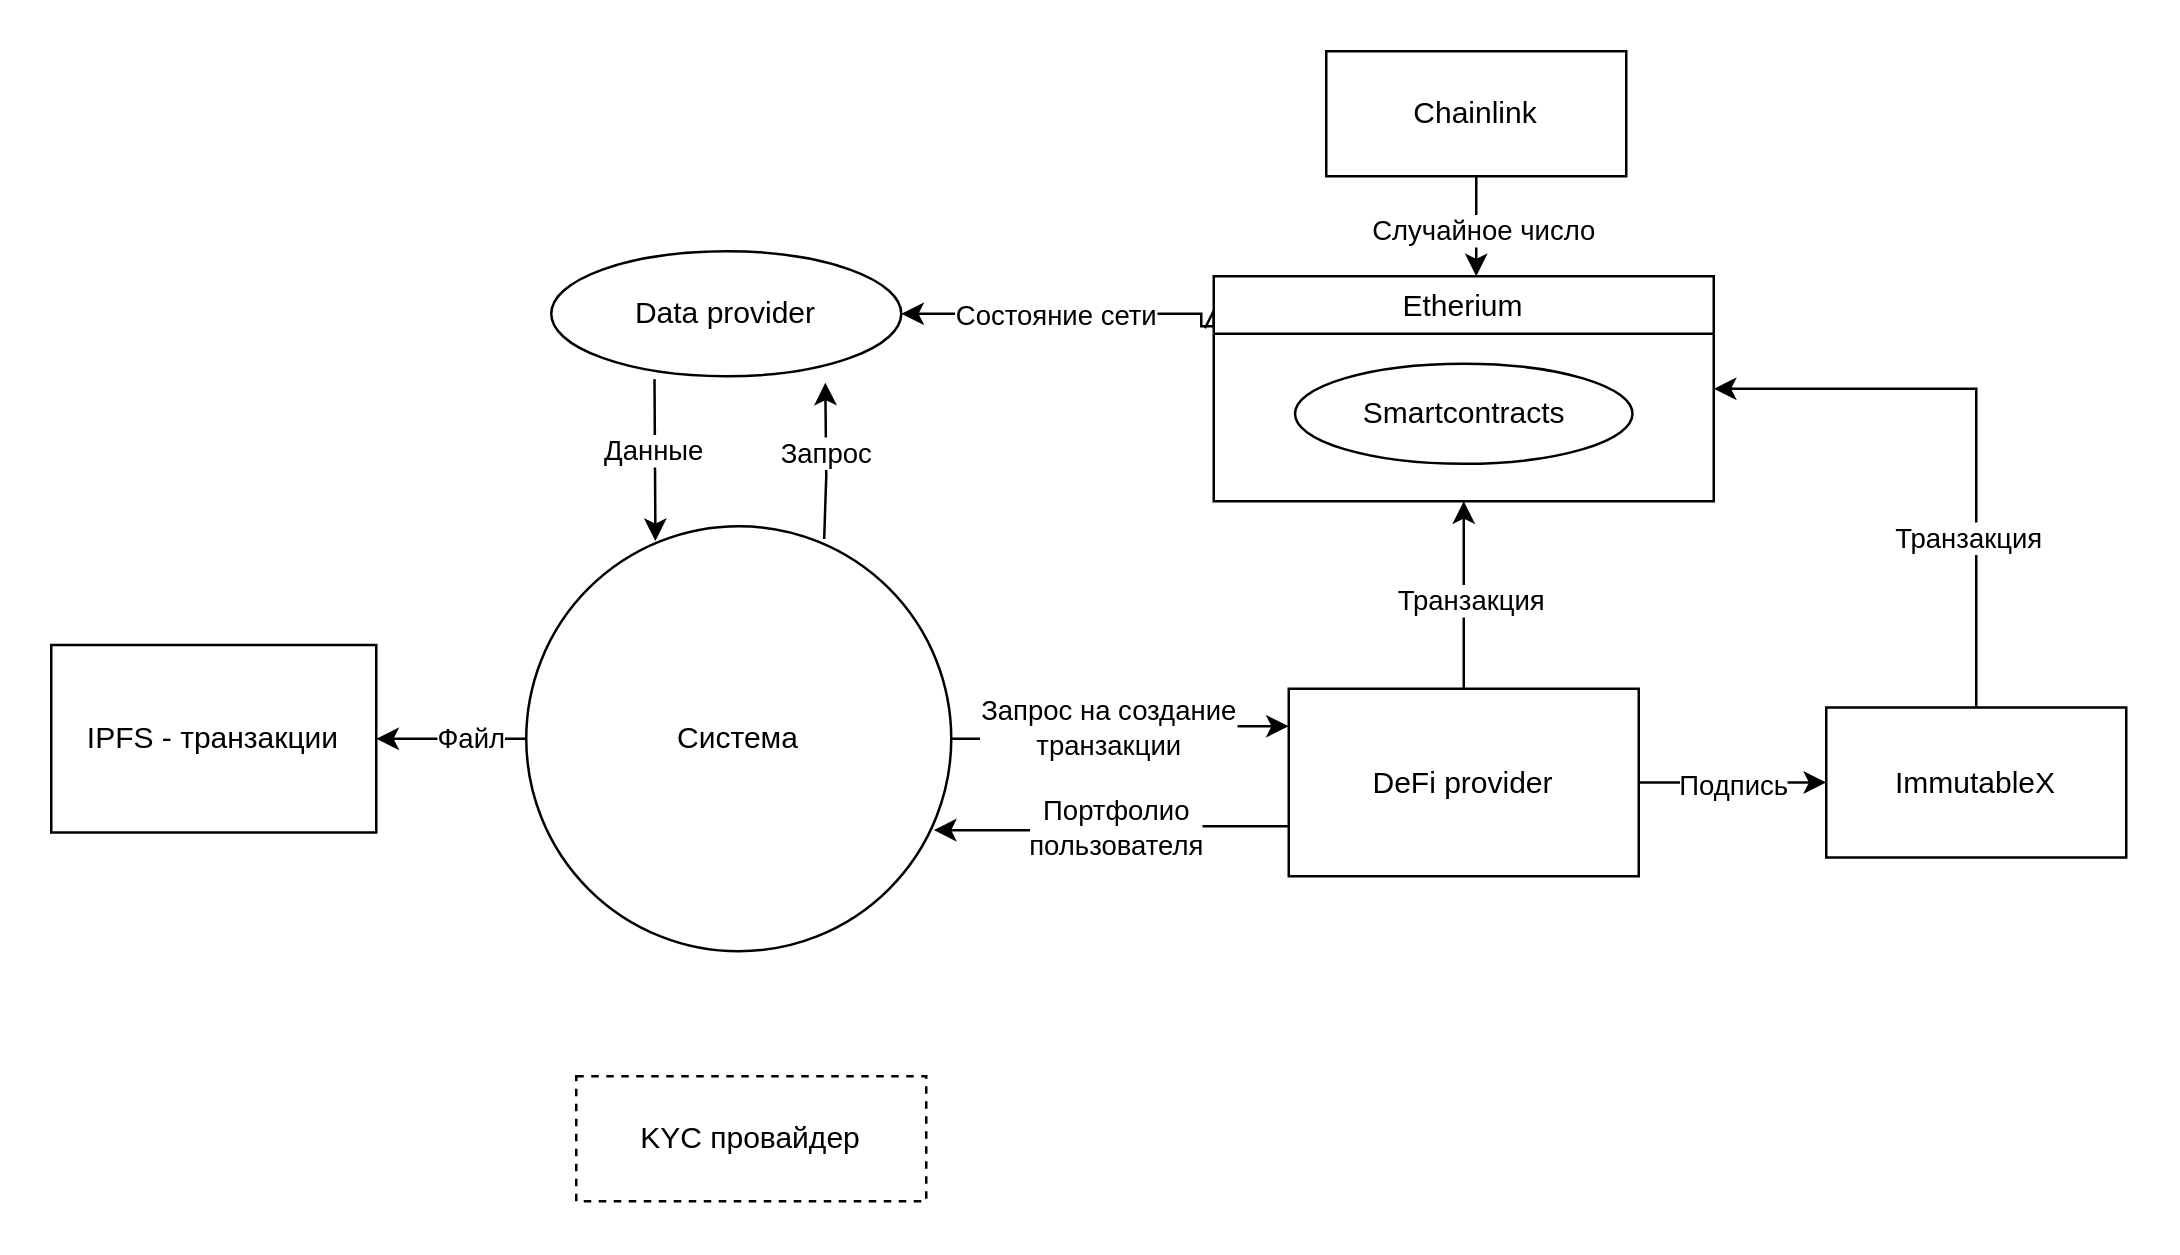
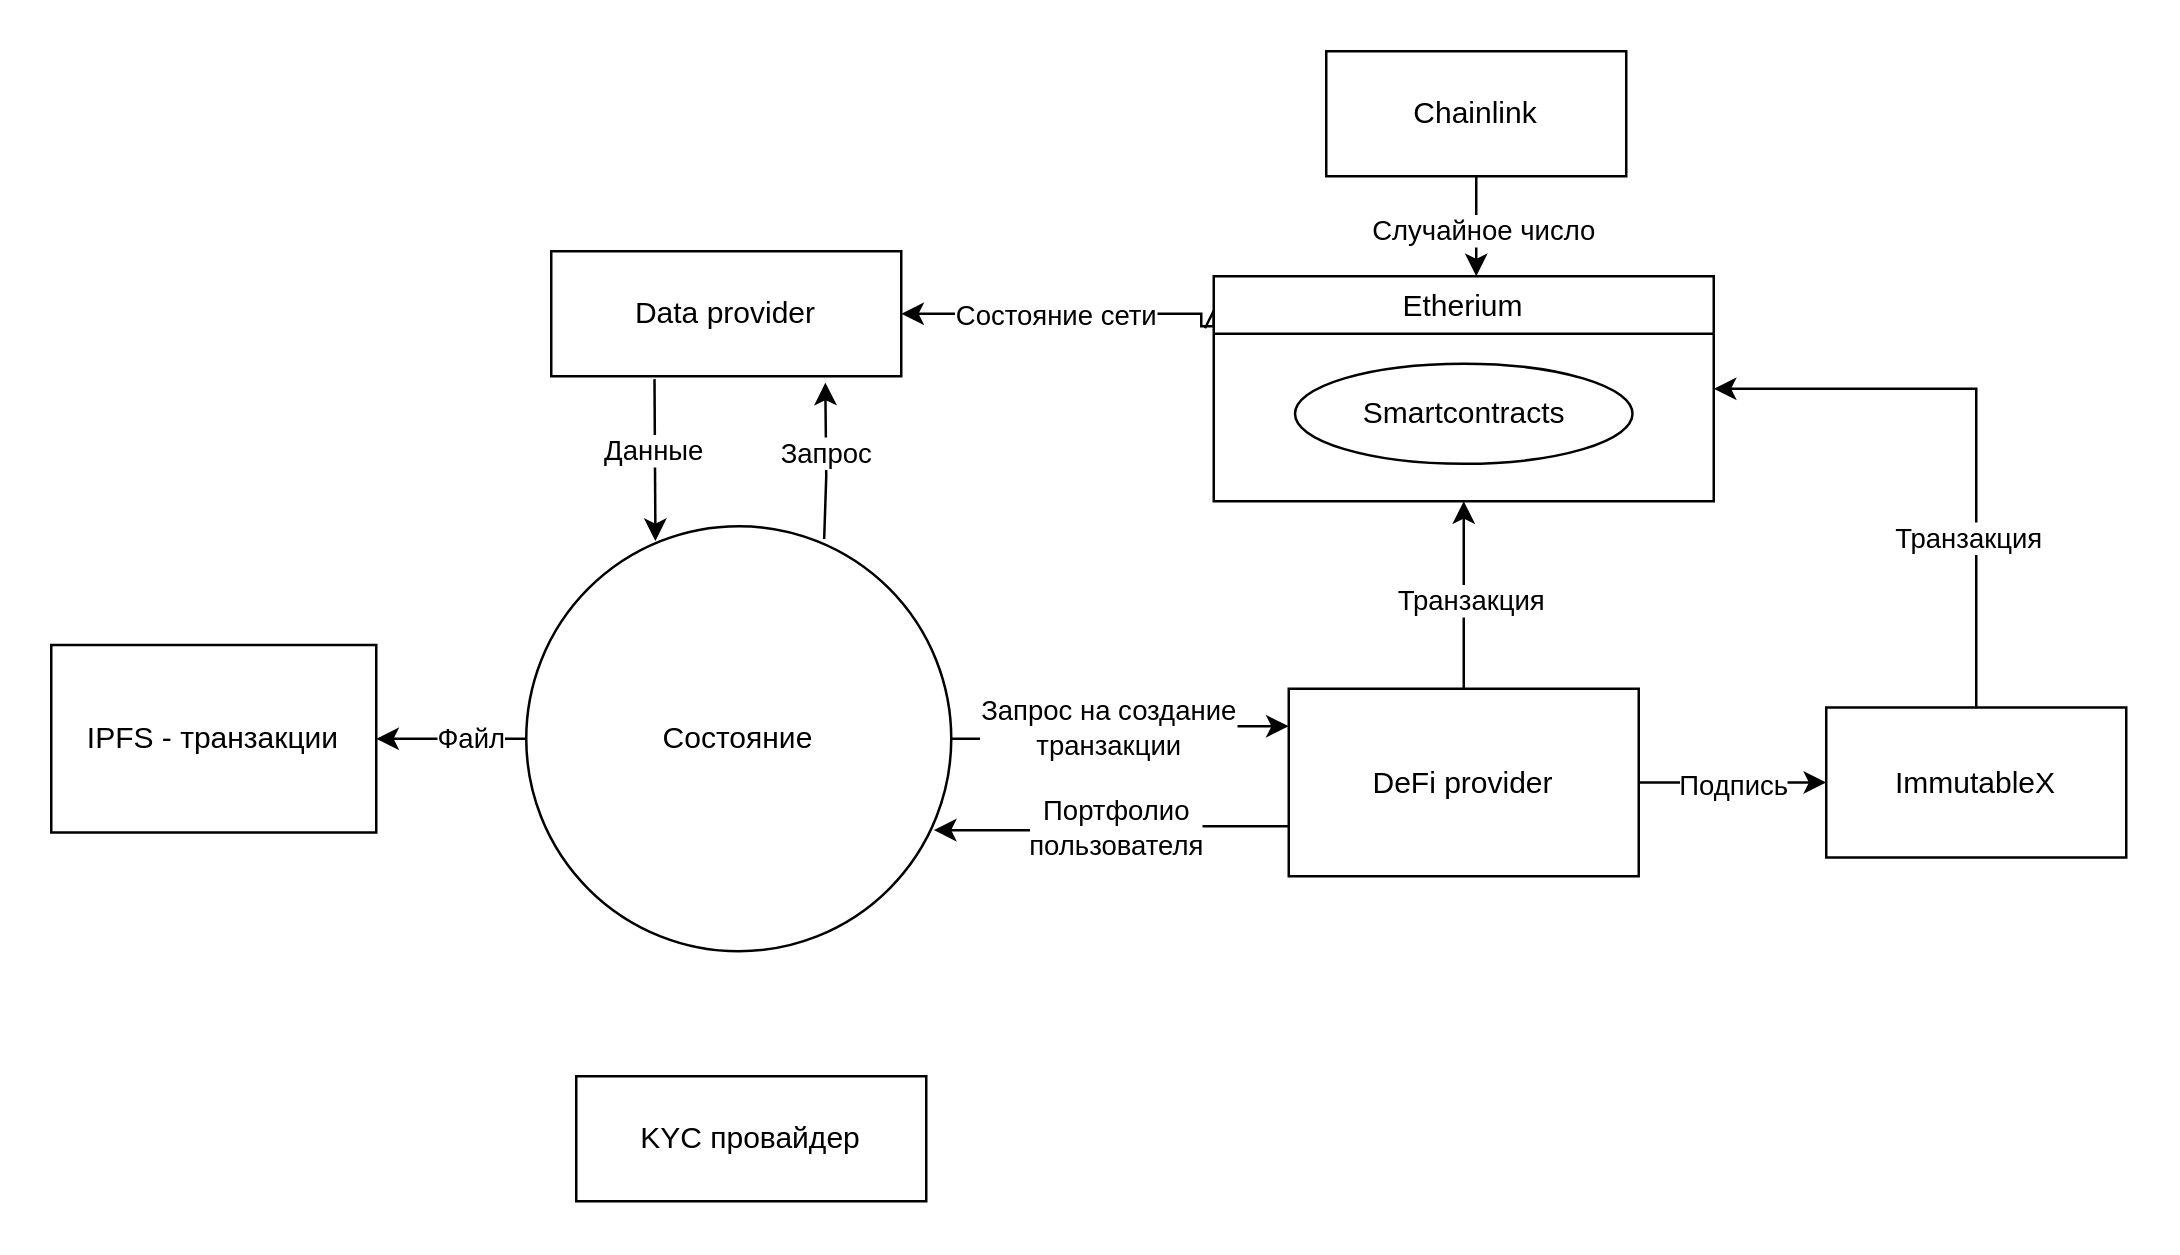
node "Data provider": shape ellipse -> rectangle
node "Система": label "Система" -> "Состояние"
node "KYC провайдер": style dashed -> solid
